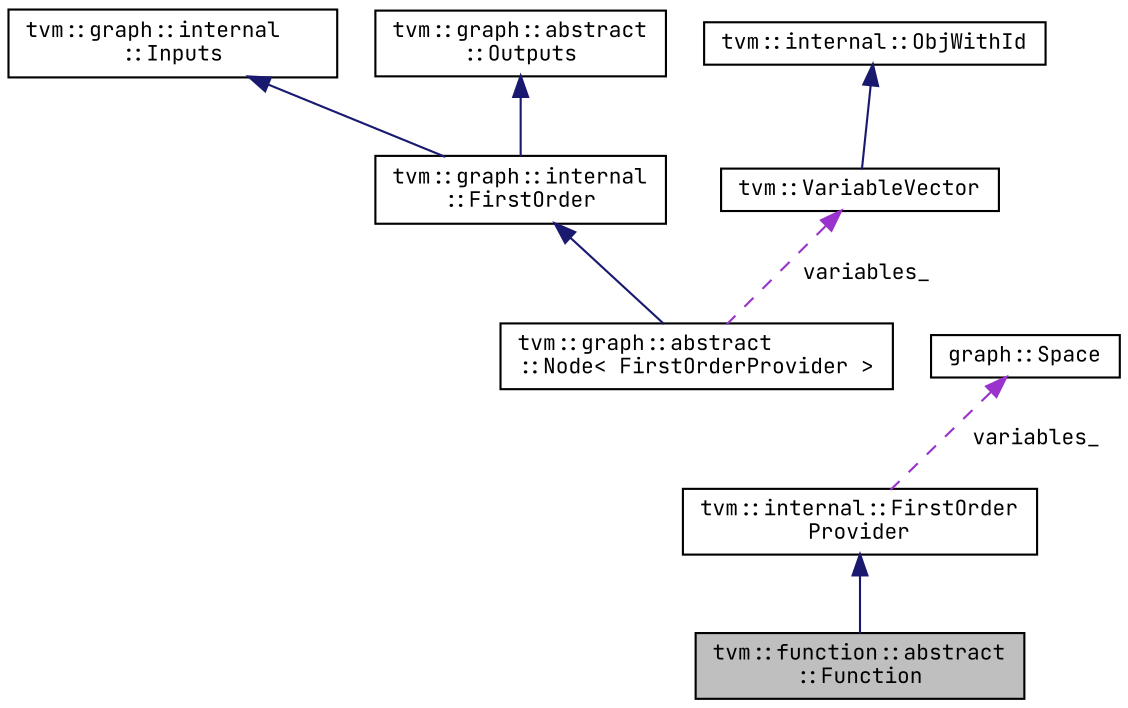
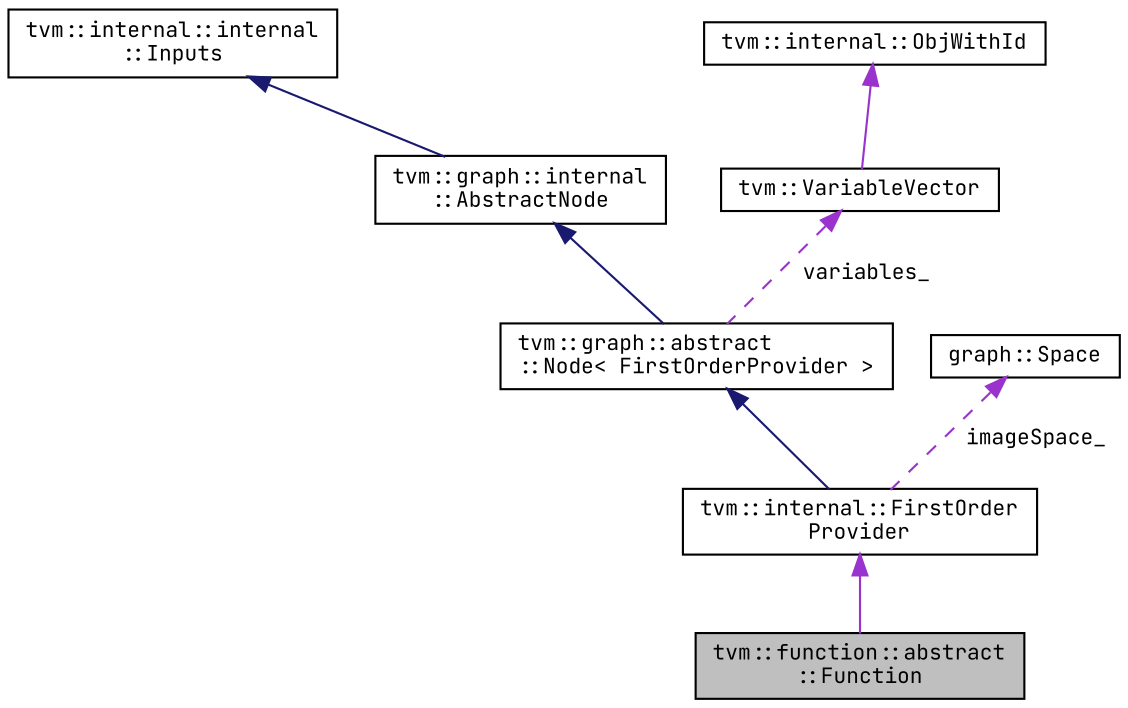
node "tvm::graph::internal ::Inputs": label "tvm::graph::internal ::Inputs" -> "tvm::internal::internal ::Inputs"
node "tvm::graph::abstract ::Outputs": removed
edge "tvm::VariableVector" -> "tvm::internal::ObjWithId": color midnightblue -> darkorchid3
node "tvm::graph::internal ::FirstOrder": label "tvm::graph::internal ::FirstOrder" -> "tvm::graph::internal ::AbstractNode"
edge "tvm::internal::FirstOrder Provider" -> "graph::Space": label " variables_" -> " imageSpace_"
edge "tvm::internal::FirstOrder Provider" -> "tvm::graph::abstract ::Node< FirstOrderProvider >": added
edge "tvm::function::abstract ::Function" -> "tvm::internal::FirstOrder Provider": color midnightblue -> darkorchid3
